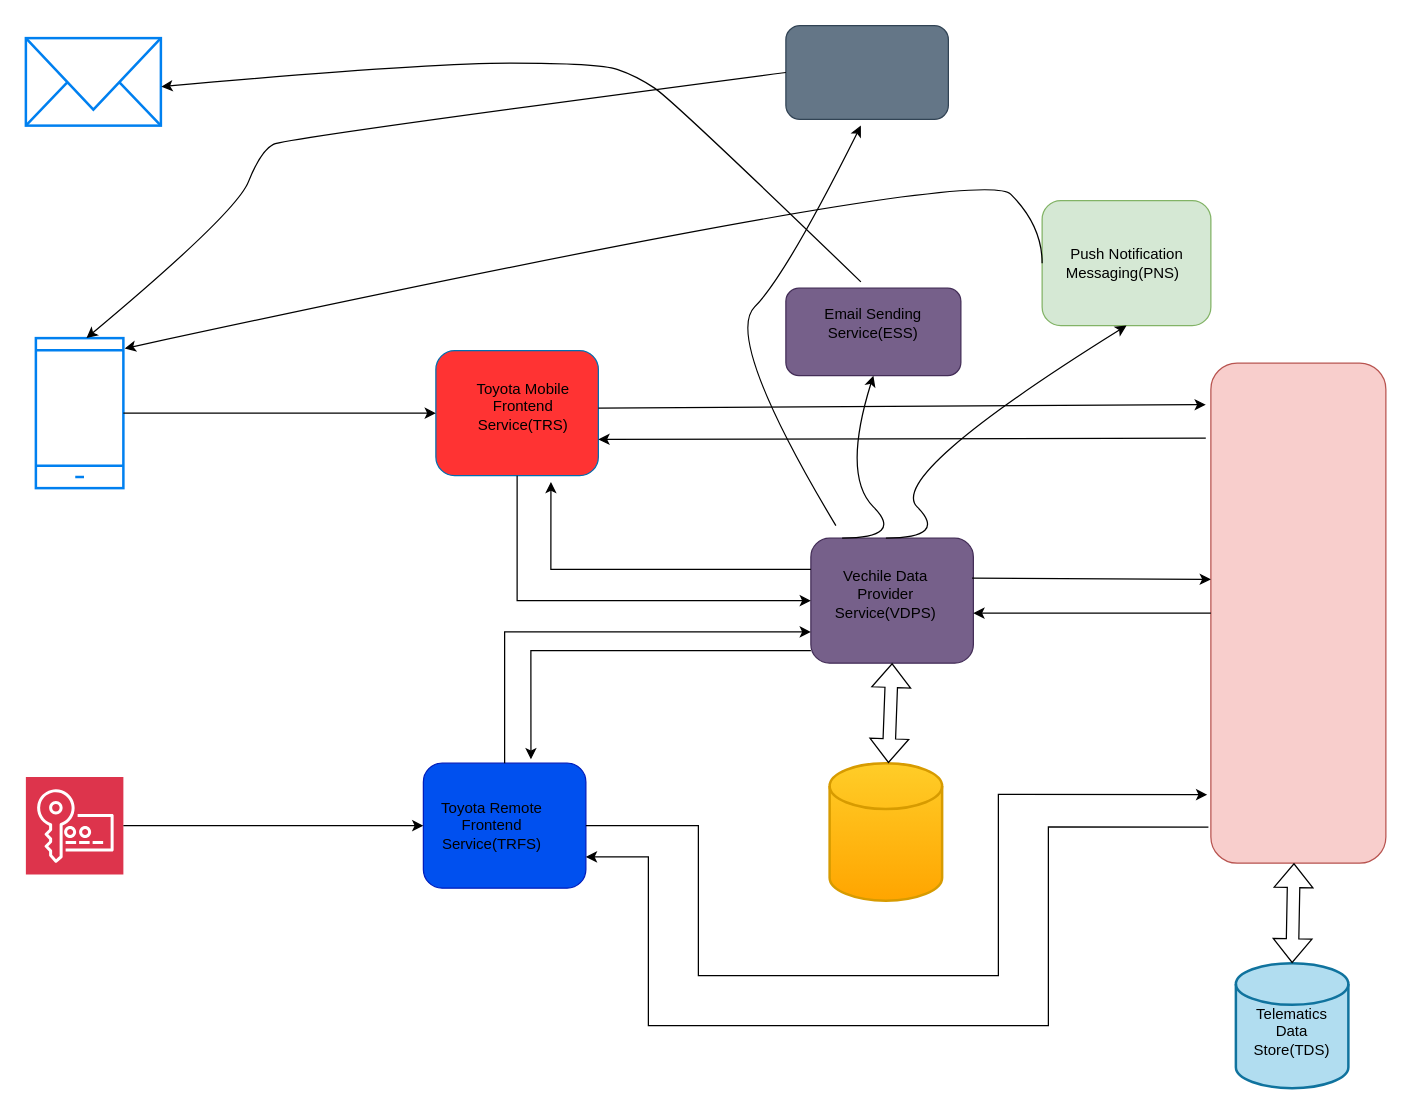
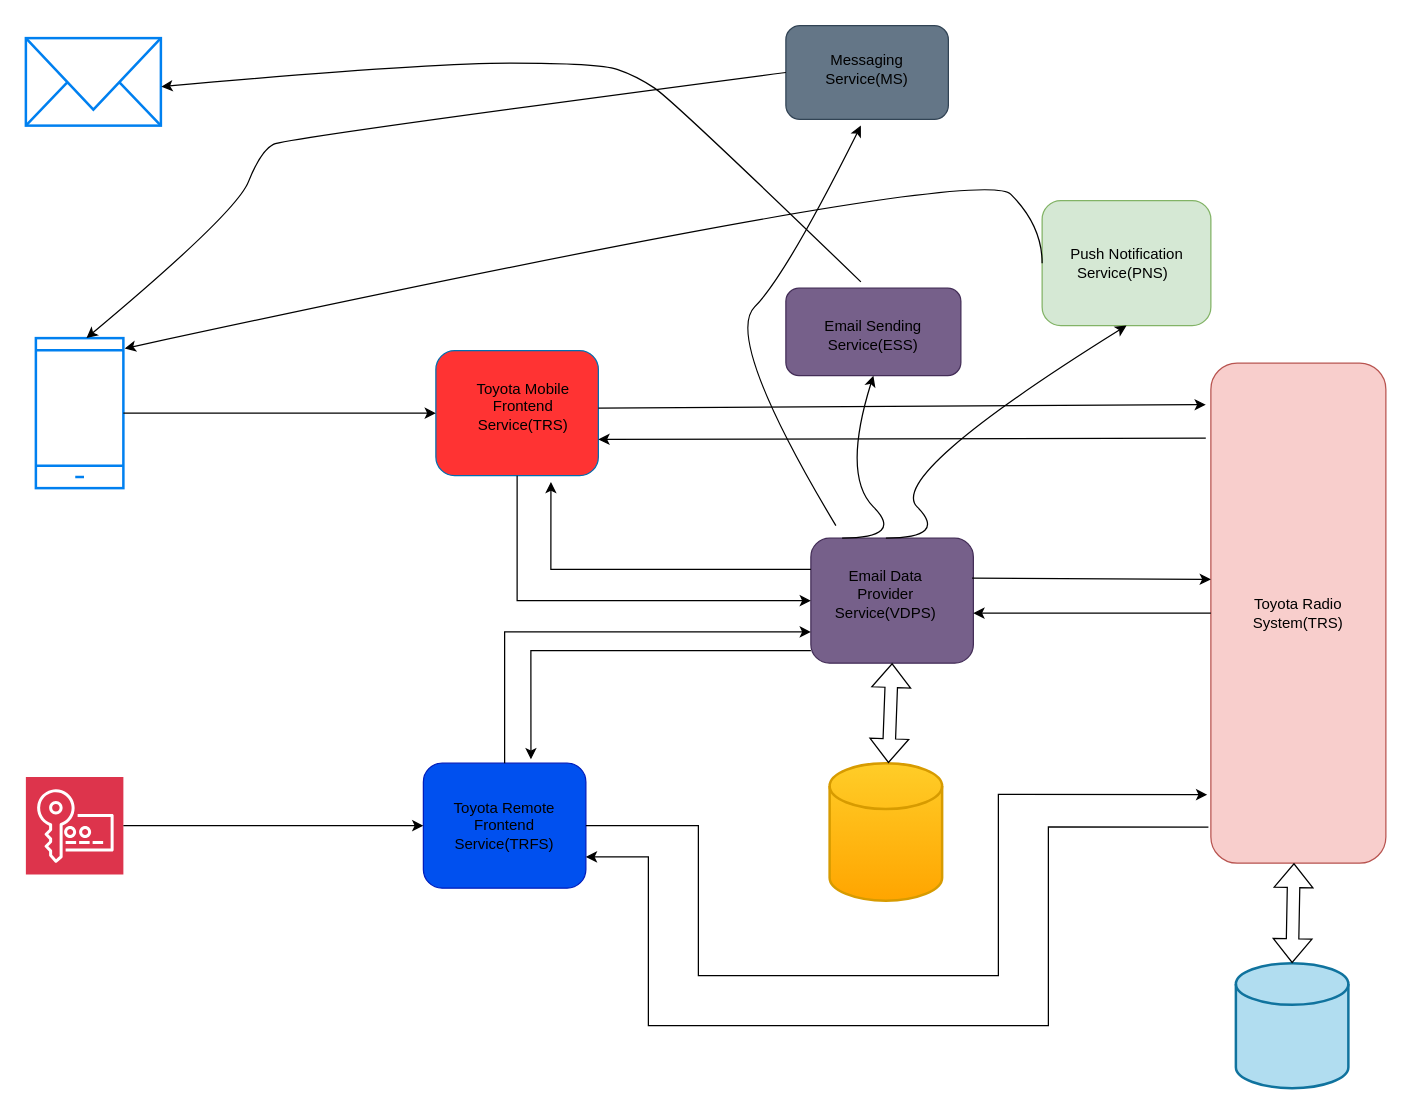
node "Messaging Service(MS)": added
node "Push Notification Messaging(PNS)": label "Push Notification Messaging(PNS)" -> "Push Notification Service(PNS)"
node "Email Sending Service(ESS)": moved (873, 323) -> (873, 335)
node "Vechile Data Provider Service(VDPS)": label "Vechile Data Provider Service(VDPS)" -> "Email Data Provider Service(VDPS)"
node "Toyota Radio System(TRS)": added
node "Toyota Remote Frontend Service(TRFS)": moved (492, 826) -> (504, 826)
node "Telematics Data Store(TDS)": removed
